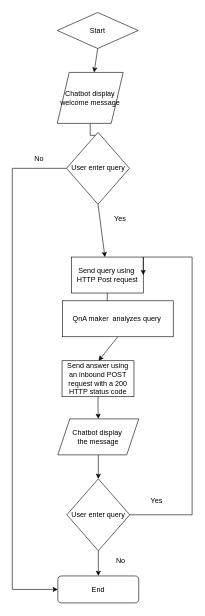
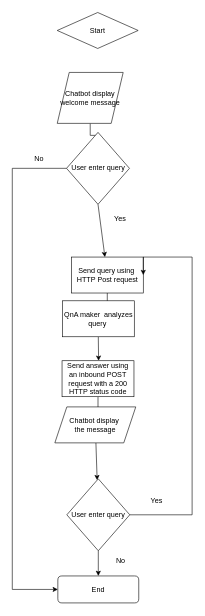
edge "Start" -> "Chatbot display welcome message": removed
node "QnA maker analyzes query": size 111x36 -> 72x36
node "Chatbot display the message": moved (98, 437) -> (95, 425)
